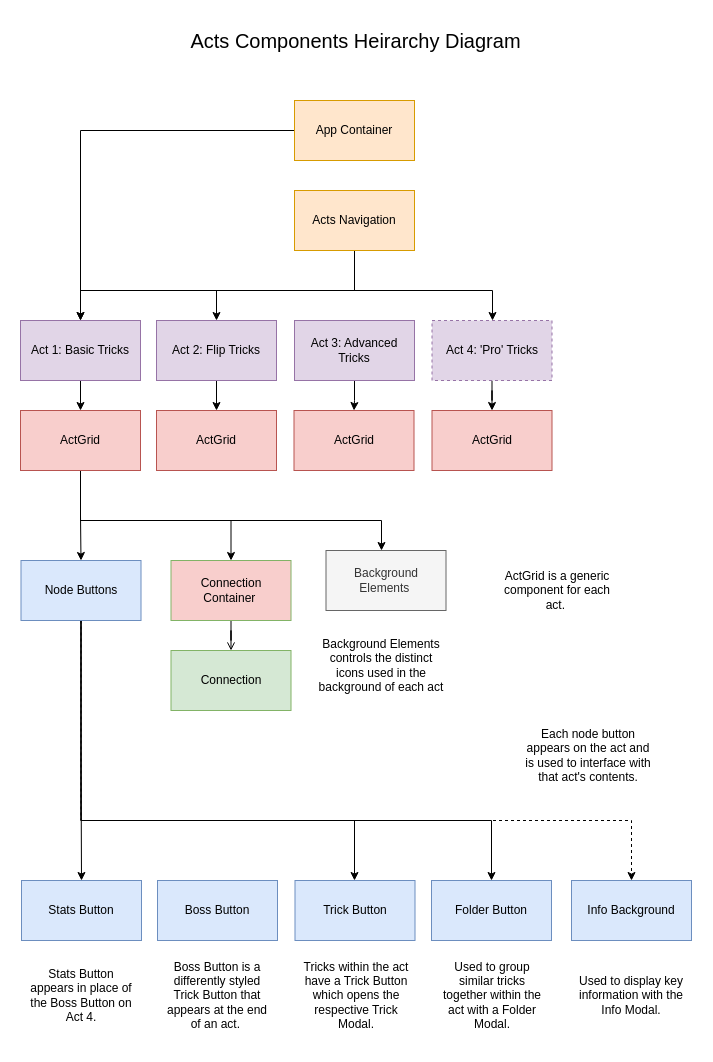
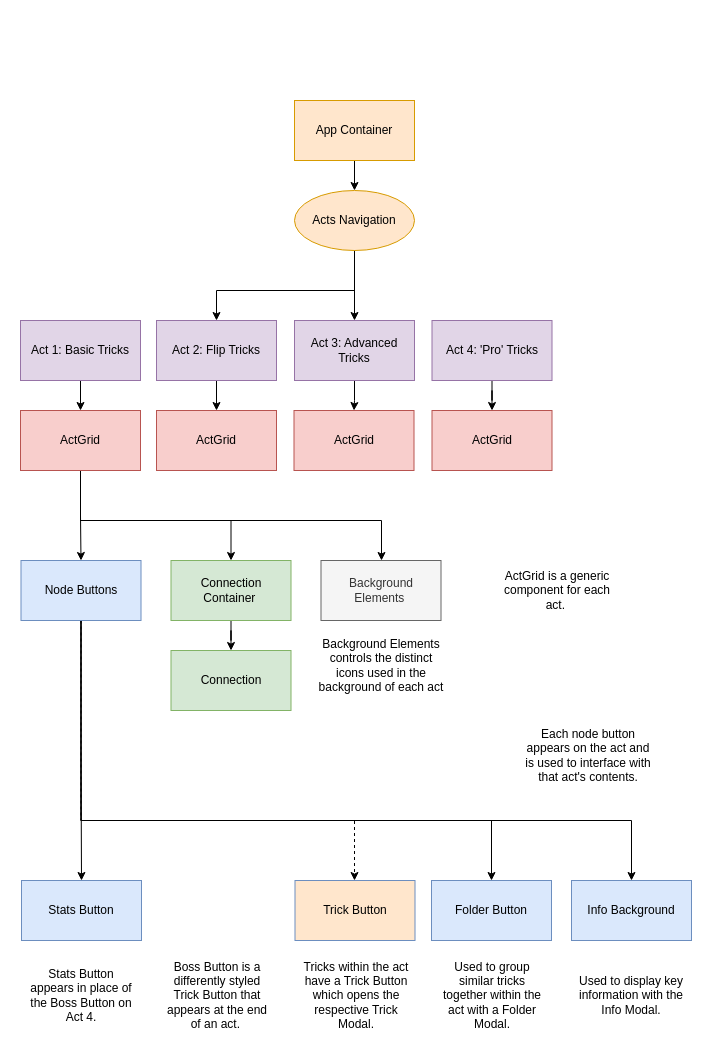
node "Acts Components Heirarchy Diagram": removed
edge "App Container" -> "Act 1: Basic Tricks": now "App Container" -> "Acts Navigation"
node "Acts Navigation": shape rectangle -> ellipse
edge "Acts Navigation" -> "Act 1: Basic Tricks": removed
edge "Acts Navigation" -> "Act 4: 'Pro' Tricks": removed
edge "Acts Navigation" -> "Act 3: Advanced Tricks": added
node "Act 4: 'Pro' Tricks": style dashed -> solid
node "Background Elements": moved (386, 581) -> (381, 591)
node "Connection Container": fillcolor #f8cecc -> #d5e8d4
edge "Connection Container" -> "Connection": arrowhead open -> classic
edge "Node Buttons" -> "Info Background": style dashed -> solid
edge "Node Buttons" -> "Trick Button": style solid -> dashed
node "Boss Button": removed
node "Trick Button": fillcolor #dae8fc -> #ffe6cc
